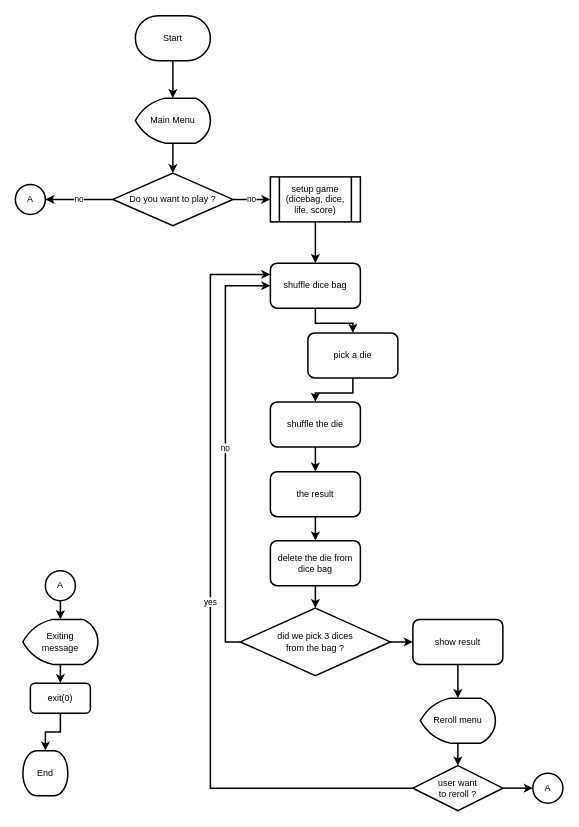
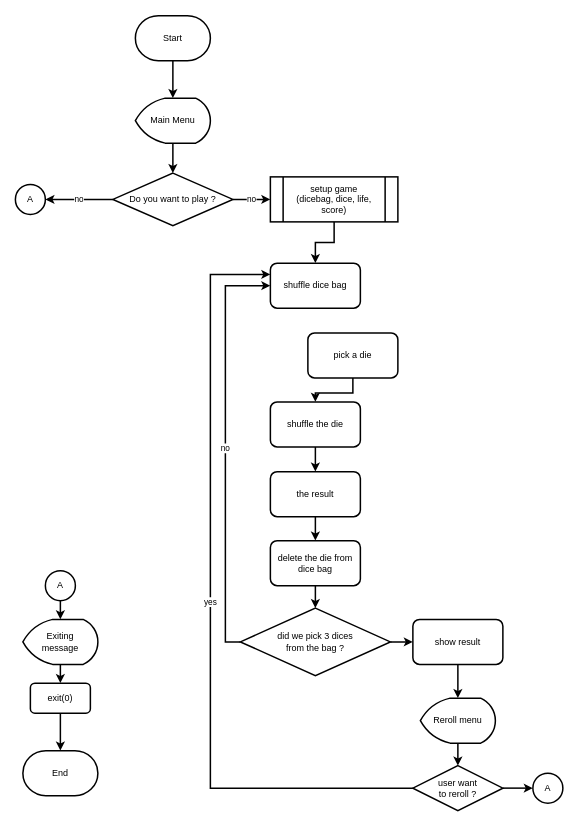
node "setup game (dicebag, dice, life, score)": size 90x45 -> 128x45
edge "shuffle dice bag" -> "pick a die": removed
node "End": size 45x45 -> 75x45
